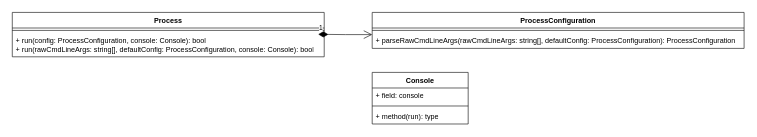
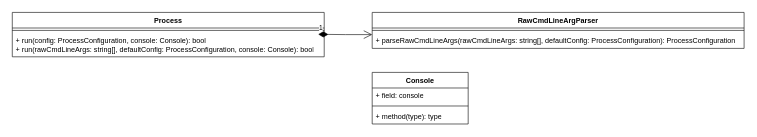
node "ProcessConfiguration": label "ProcessConfiguration" -> "RawCmdLineArgParser"
node "+ method(run): type": label "+ method(run): type" -> "+ method(type): type"
